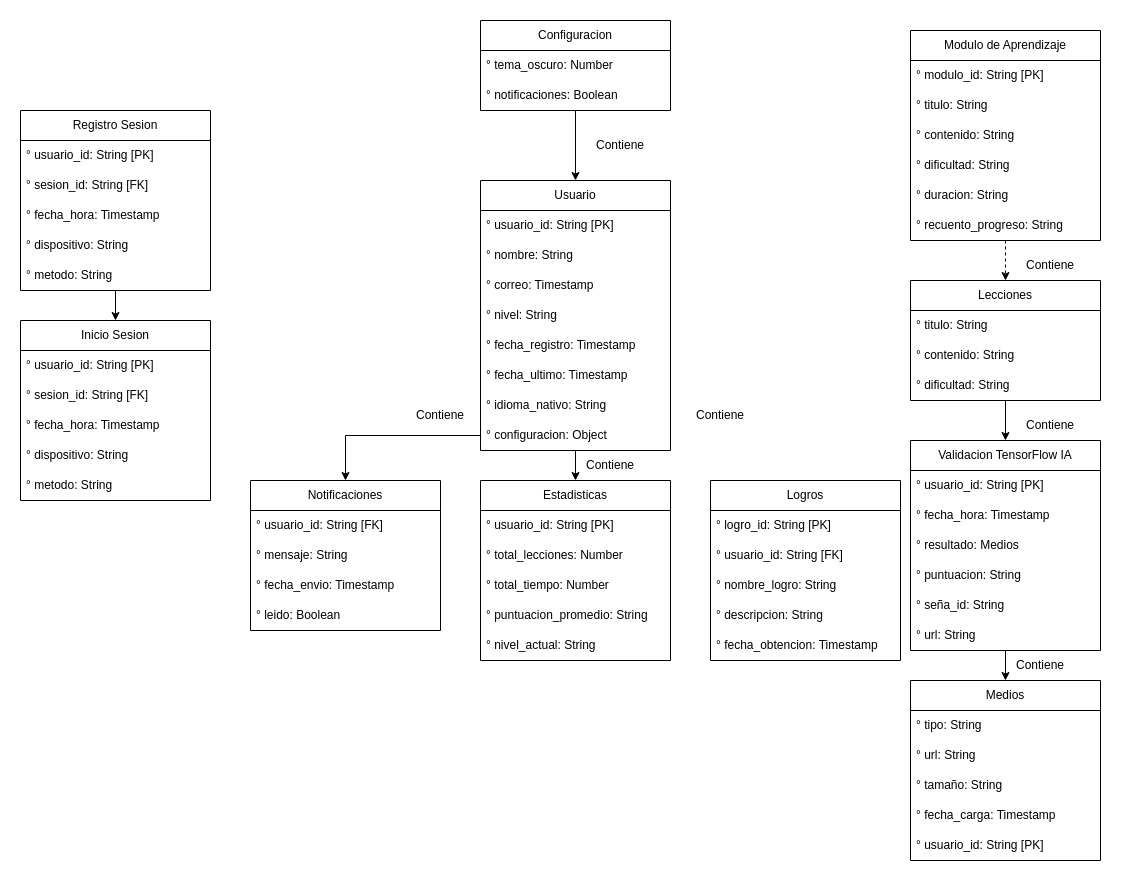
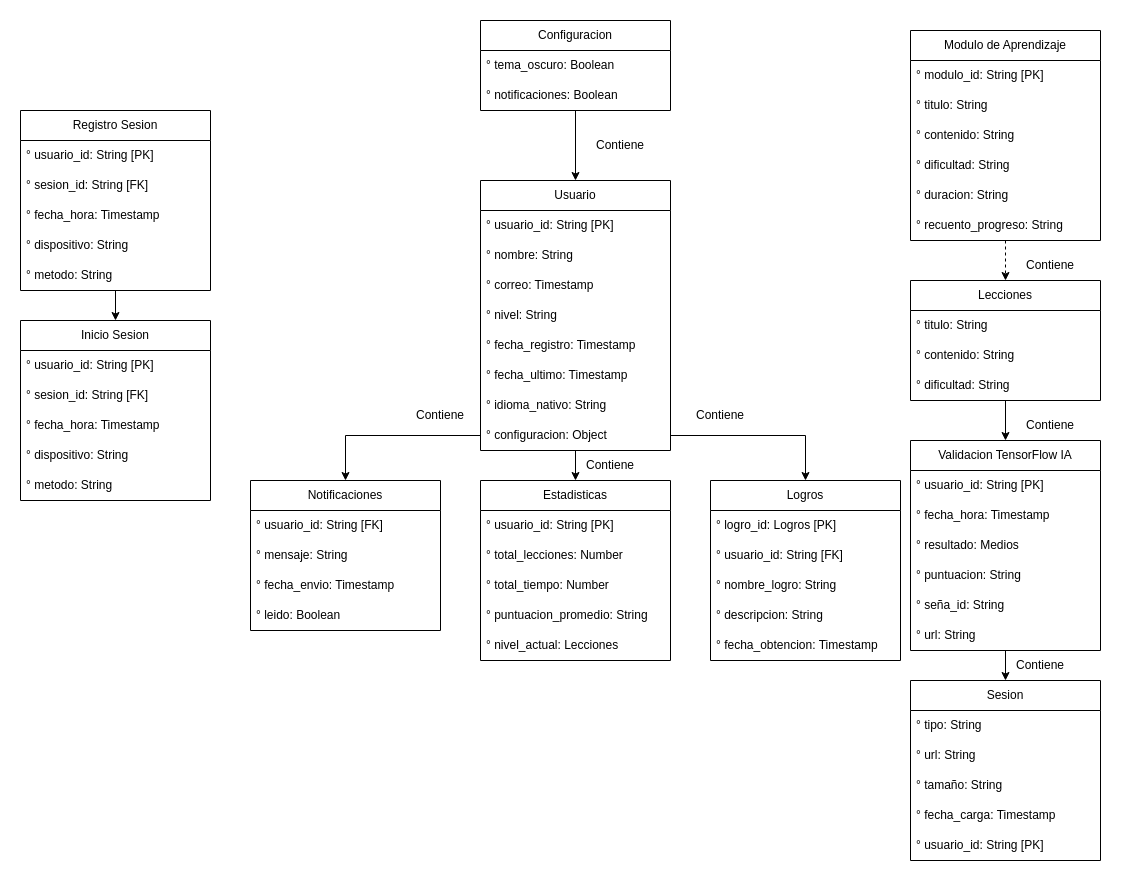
node "° tema_oscuro: Number": label "° tema_oscuro: Number" -> "° tema_oscuro: Boolean"
edge "° configuracion: Object" -> "Logros": added
node "° logro_id: String [PK]": label "° logro_id: String [PK]" -> "° logro_id: Logros [PK]"
node "° nivel_actual: String": label "° nivel_actual: String" -> "° nivel_actual: Lecciones"
node "Medios": label "Medios" -> "Sesion"
